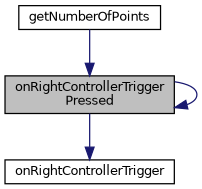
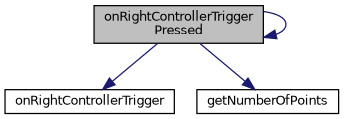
edge "getNumberOfPoints" -> "onRightControllerTrigger Pressed": reversed
